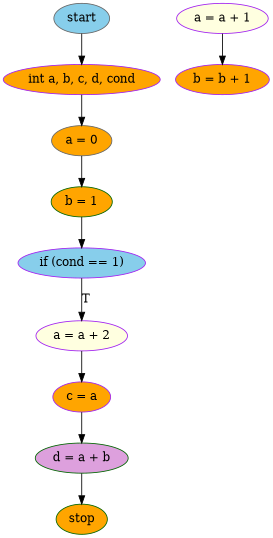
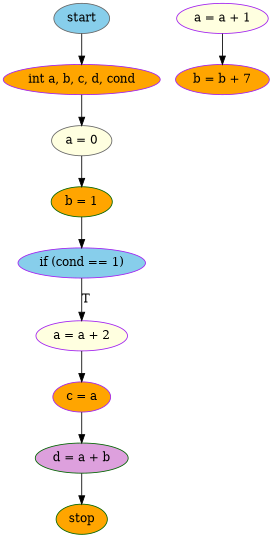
node "b = b + 1": label "b = b + 1" -> "b = b + 7"
node "a = 0": fillcolor orange -> lightyellow
